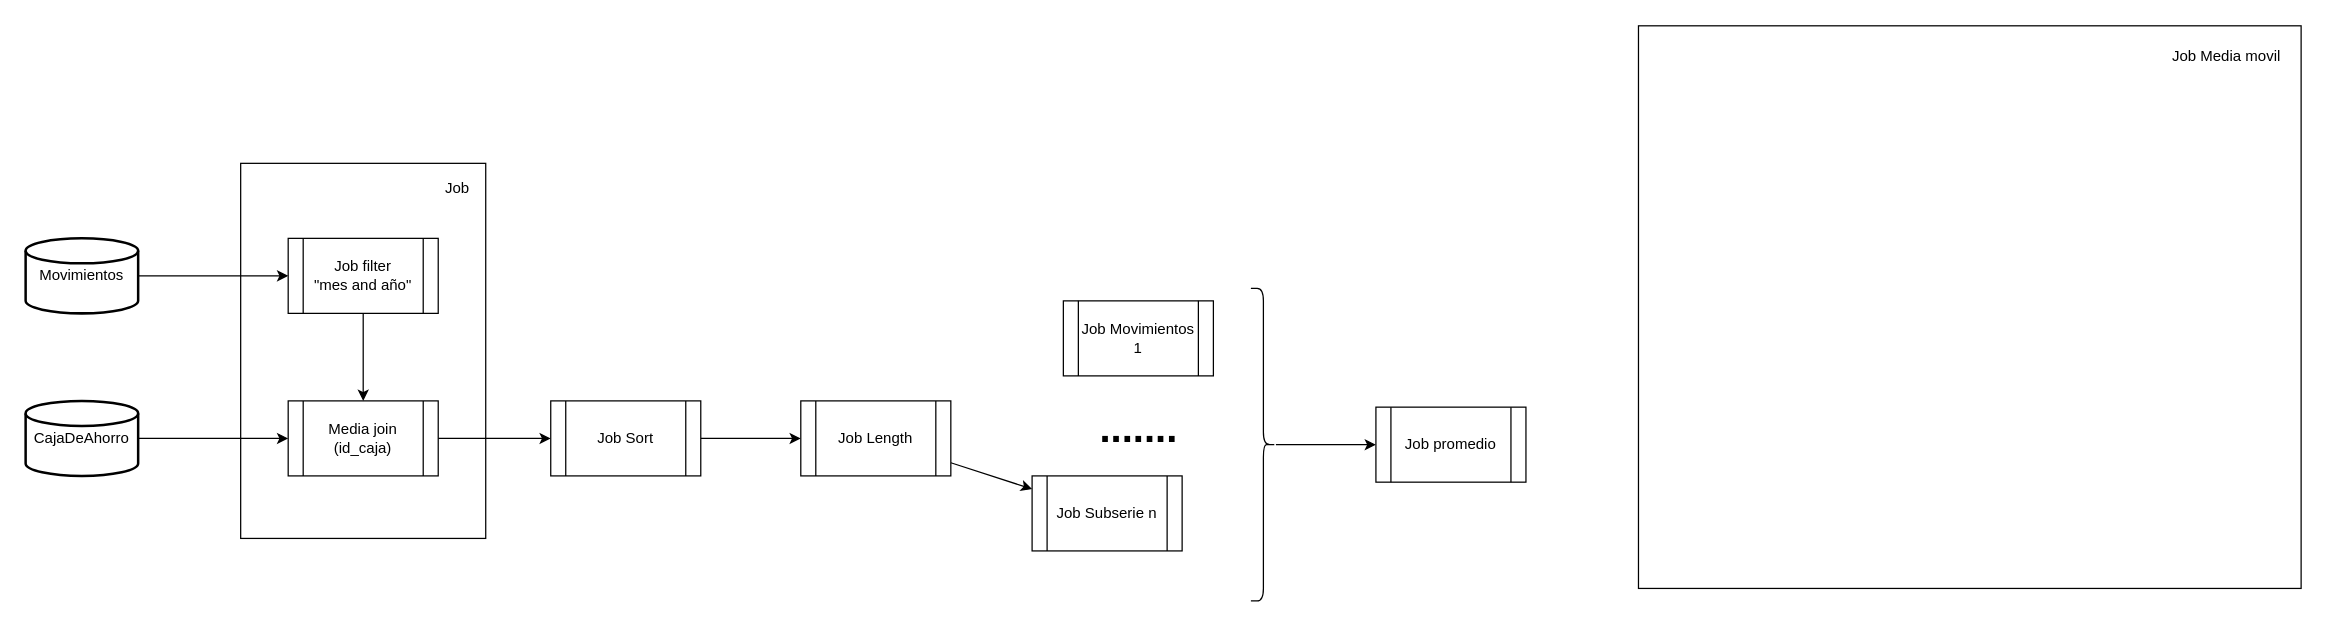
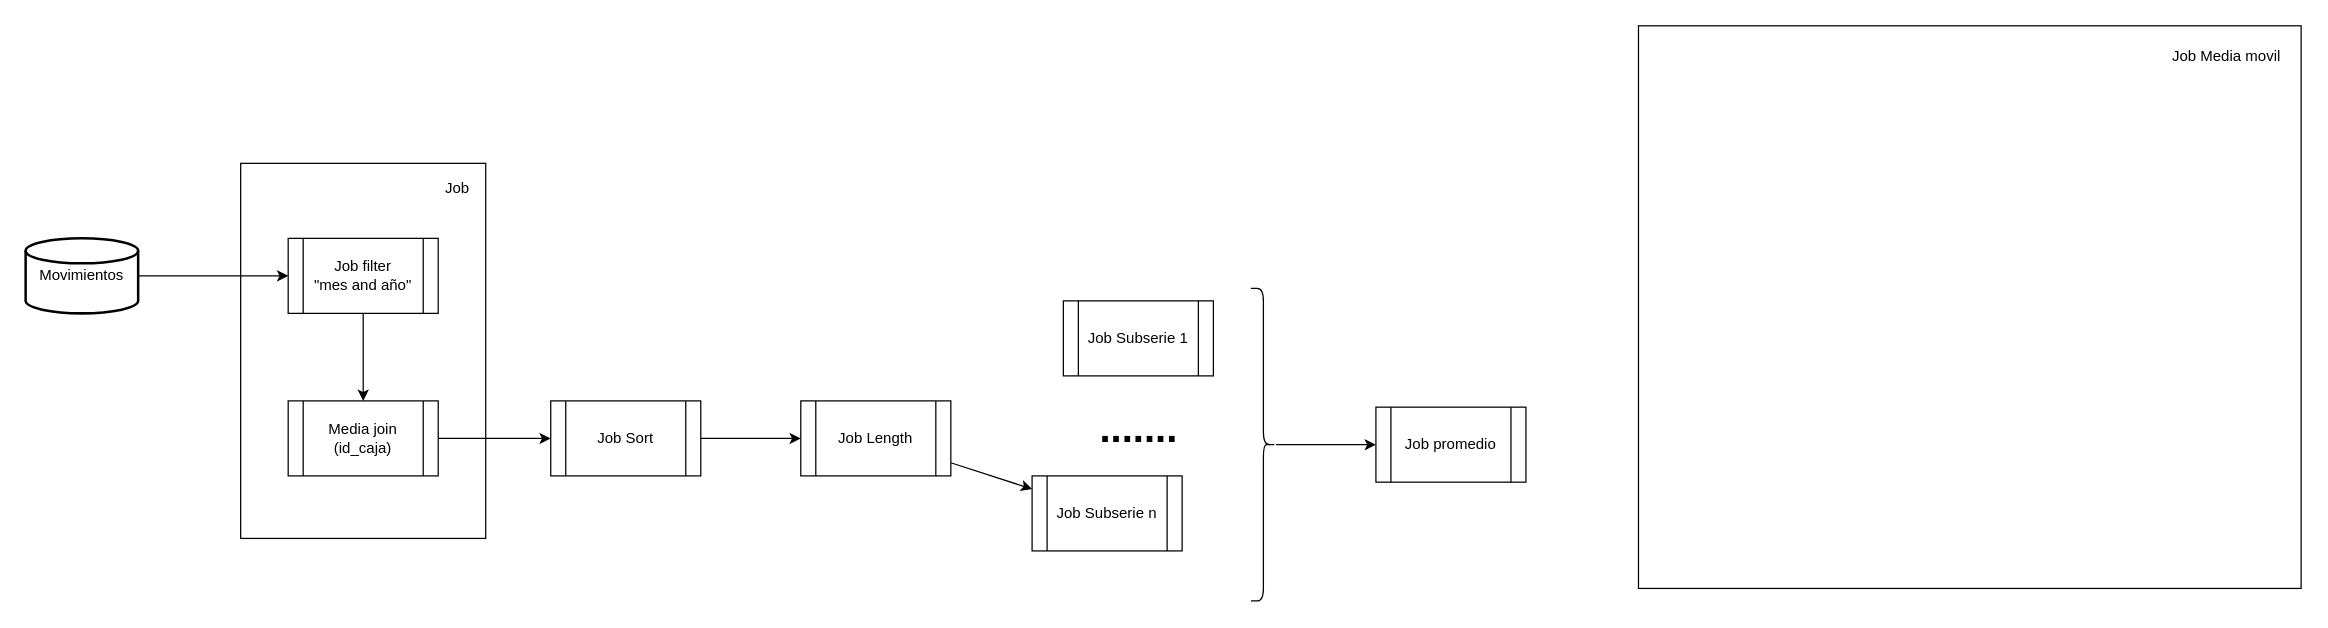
node "Job Movimientos 1": label "Job Movimientos 1" -> "Job Subserie 1"
node "CajaDeAhorro": removed
edge "CajaDeAhorro" -> "Media join (id_caja)": removed
